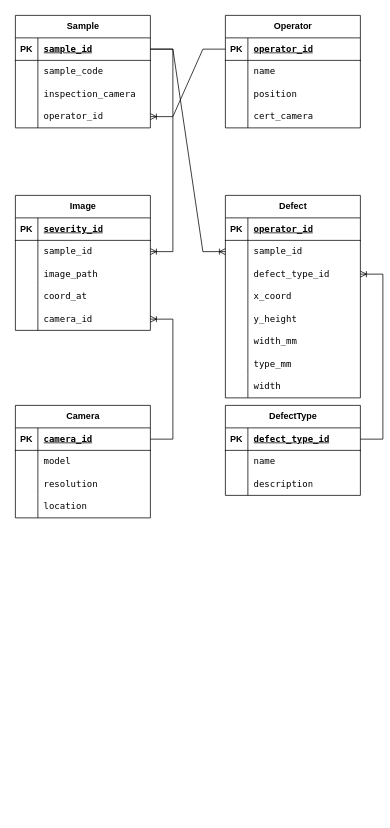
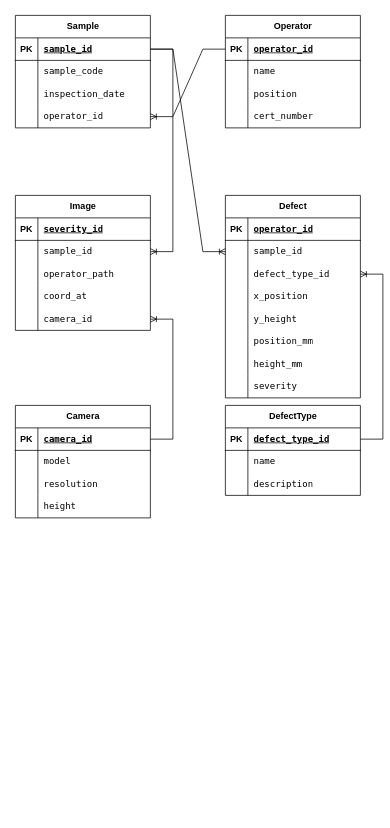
node "inspection_camera": label "inspection_camera" -> "inspection_date"
node "cert_camera": label "cert_camera" -> "cert_number"
node "image_path": label "image_path" -> "operator_path"
node "x_coord": label "x_coord" -> "x_position"
node "width_mm": label "width_mm" -> "position_mm"
node "type_mm": label "type_mm" -> "height_mm"
node "width": label "width" -> "severity"
node "location": label "location" -> "height"
